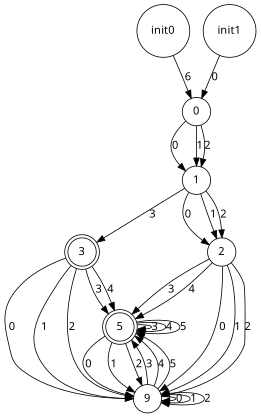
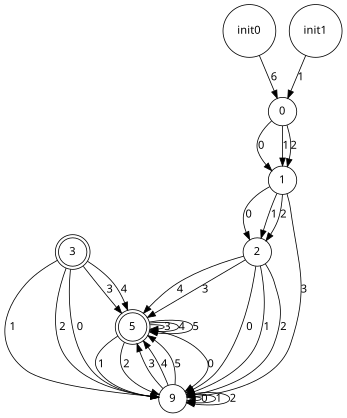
edge "init1" -> "0": label "0" -> "1"
edge "1" -> "3": now "1" -> "9"
